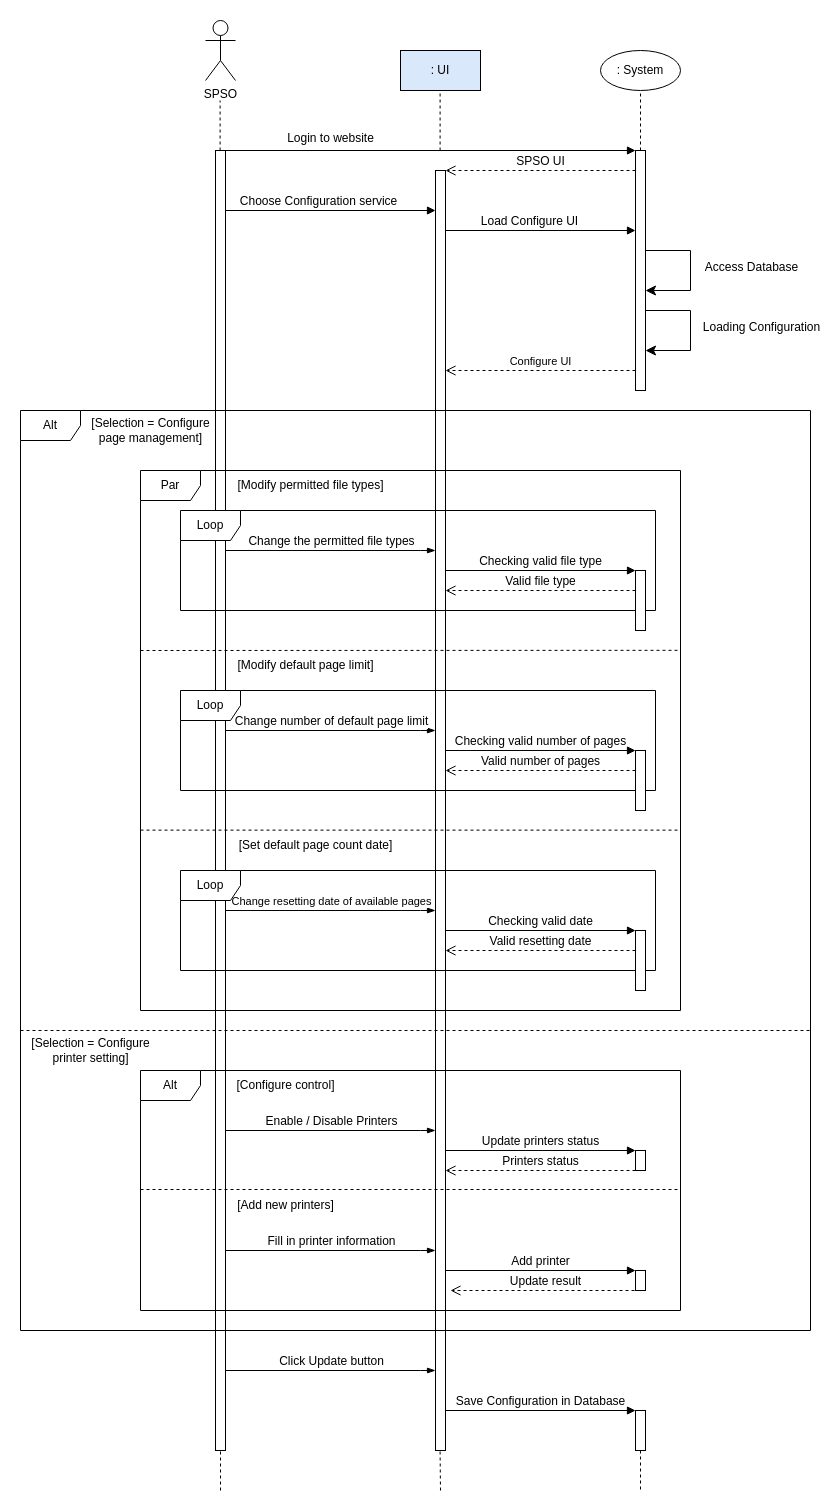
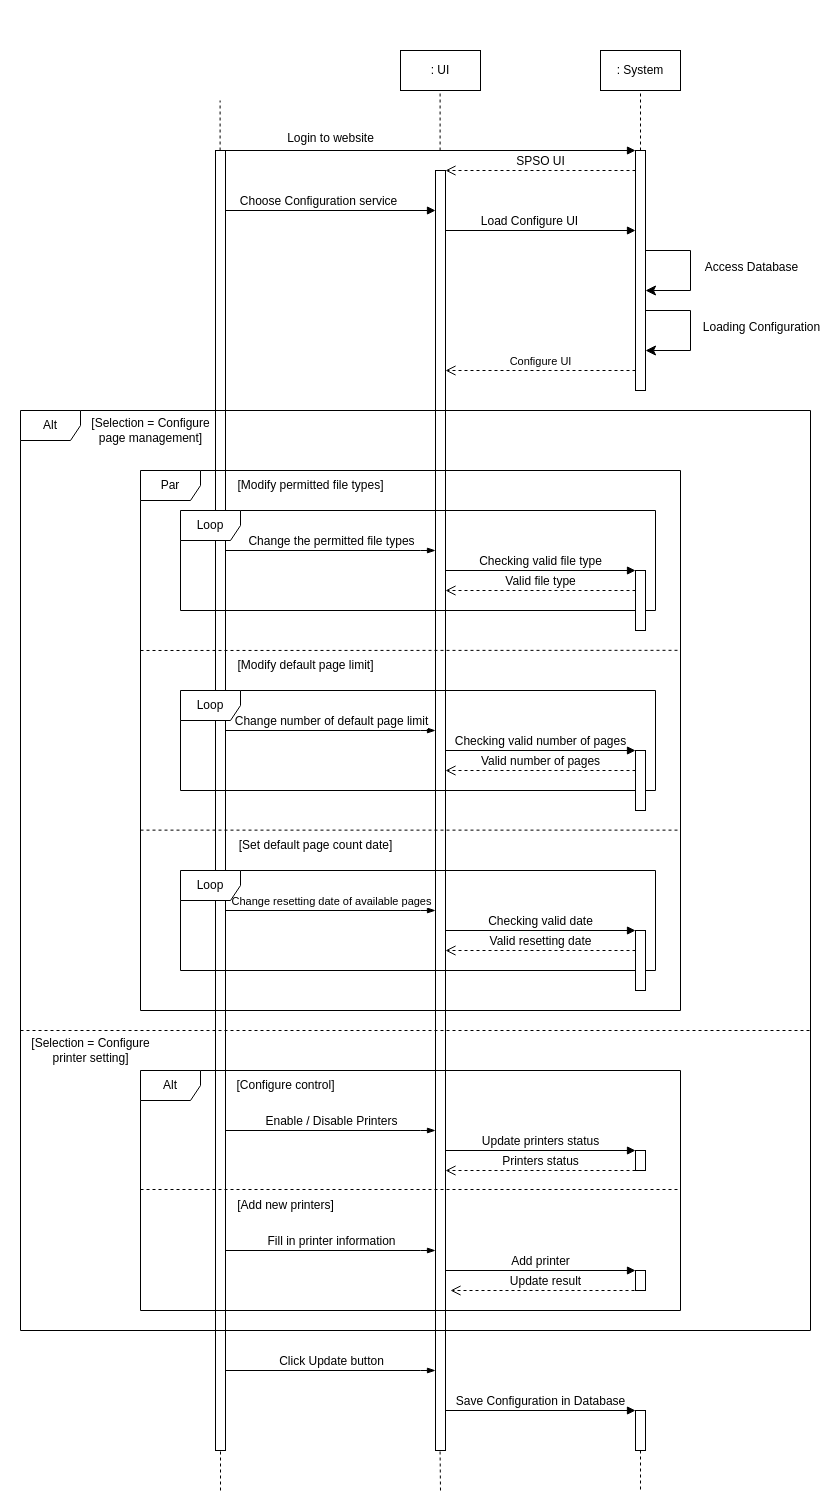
node "SPSO": removed
node ": UI": fillcolor #dae8fc -> #ffffff
node ": System": shape ellipse -> rectangle
